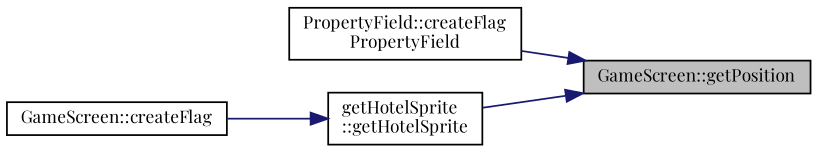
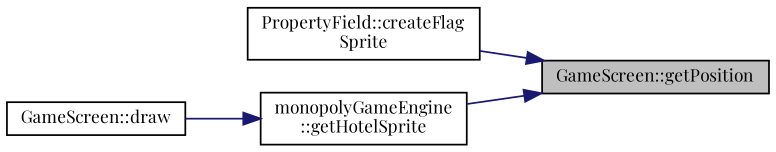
node "PropertyField::createFlag PropertyField": label "PropertyField::createFlag PropertyField" -> "PropertyField::createFlag Sprite"
node "GameScreen::createFlag": label "GameScreen::createFlag" -> "GameScreen::draw"
node "getHotelSprite ::getHotelSprite": label "getHotelSprite ::getHotelSprite" -> "monopolyGameEngine ::getHotelSprite"
